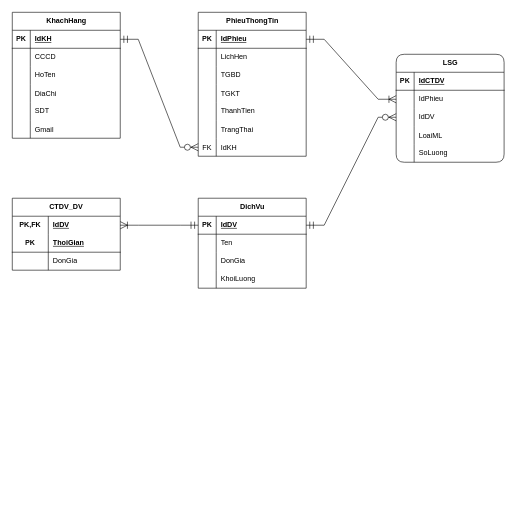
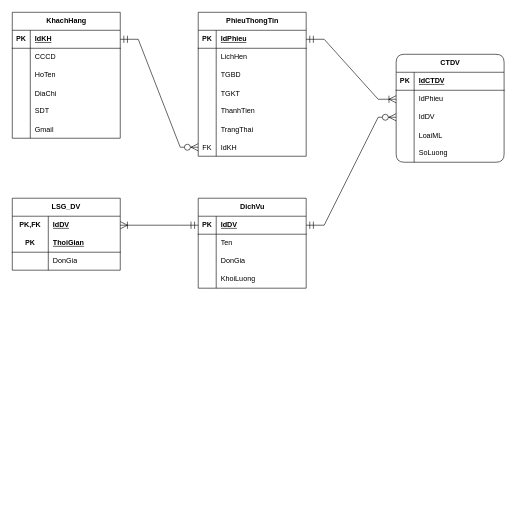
node "LSG": label "LSG" -> "CTDV"
node "CTDV_DV": label "CTDV_DV" -> "LSG_DV"
